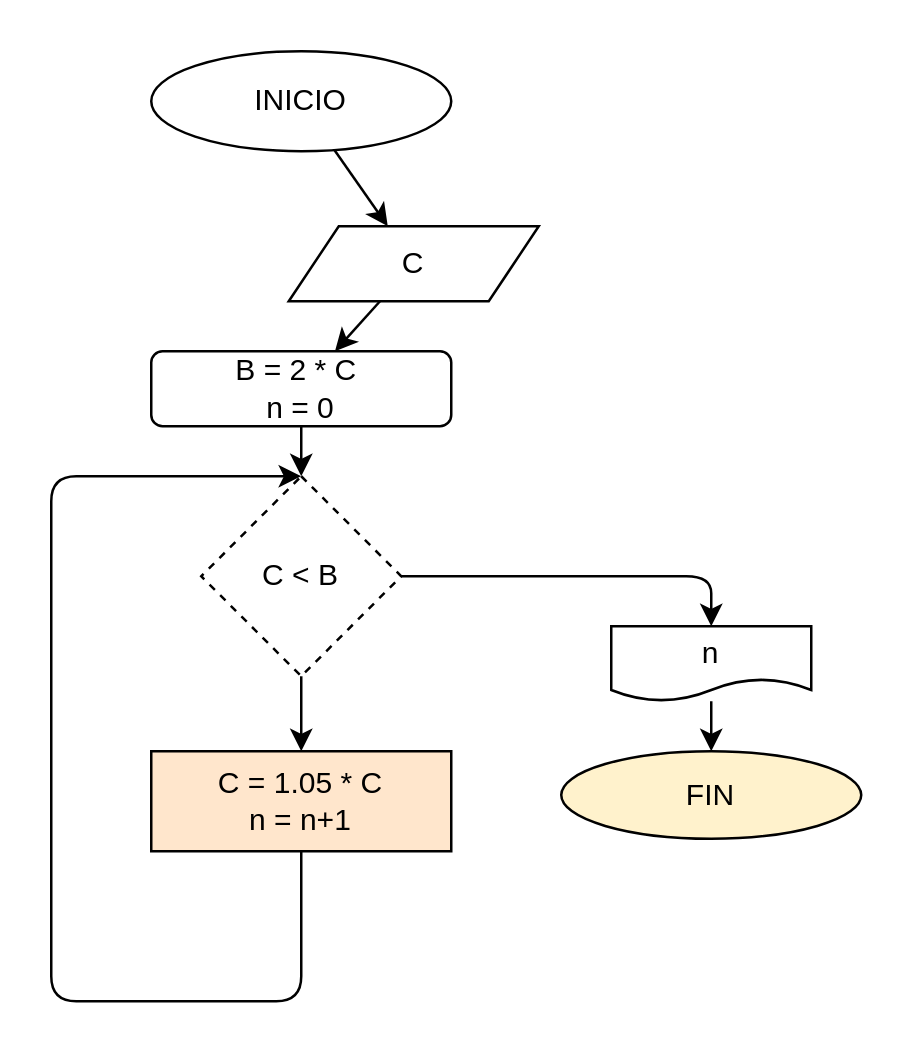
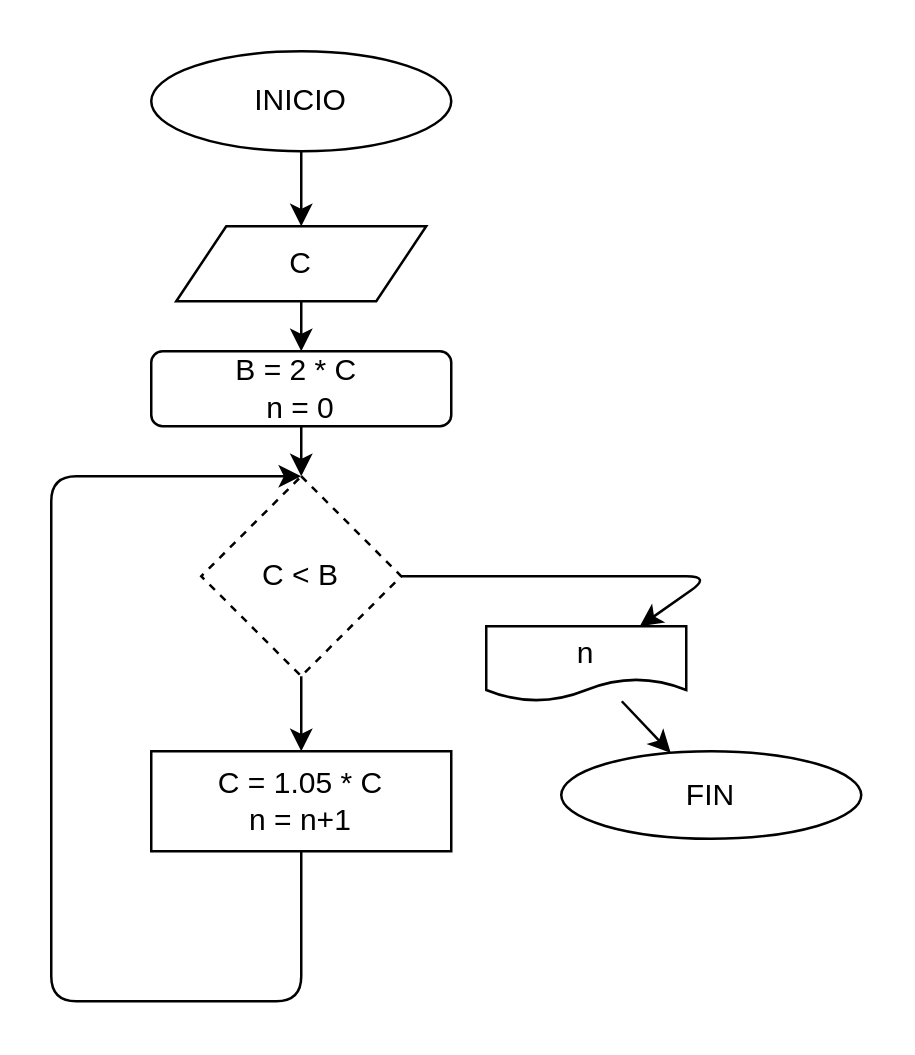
node "C": moved (414, 264) -> (301, 264)
node "n": moved (711, 664) -> (586, 664)
node "FIN": fillcolor #fff2cc -> #ffffff
node "C = 1.05 * C n = n+1": fillcolor #ffe6cc -> #ffffff
